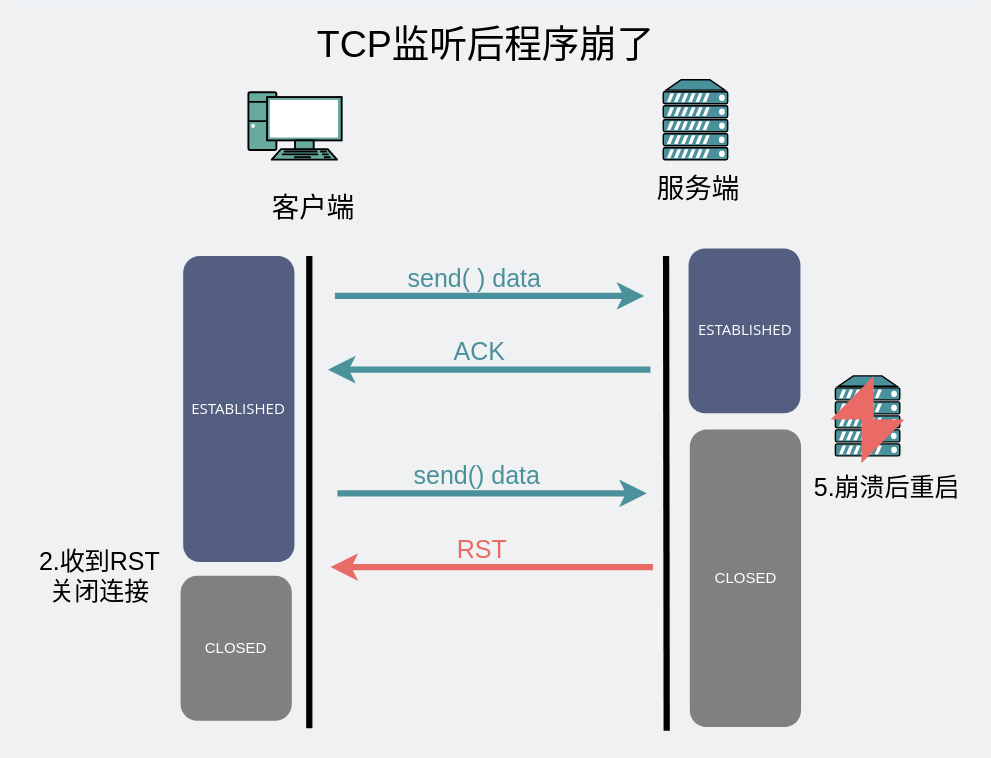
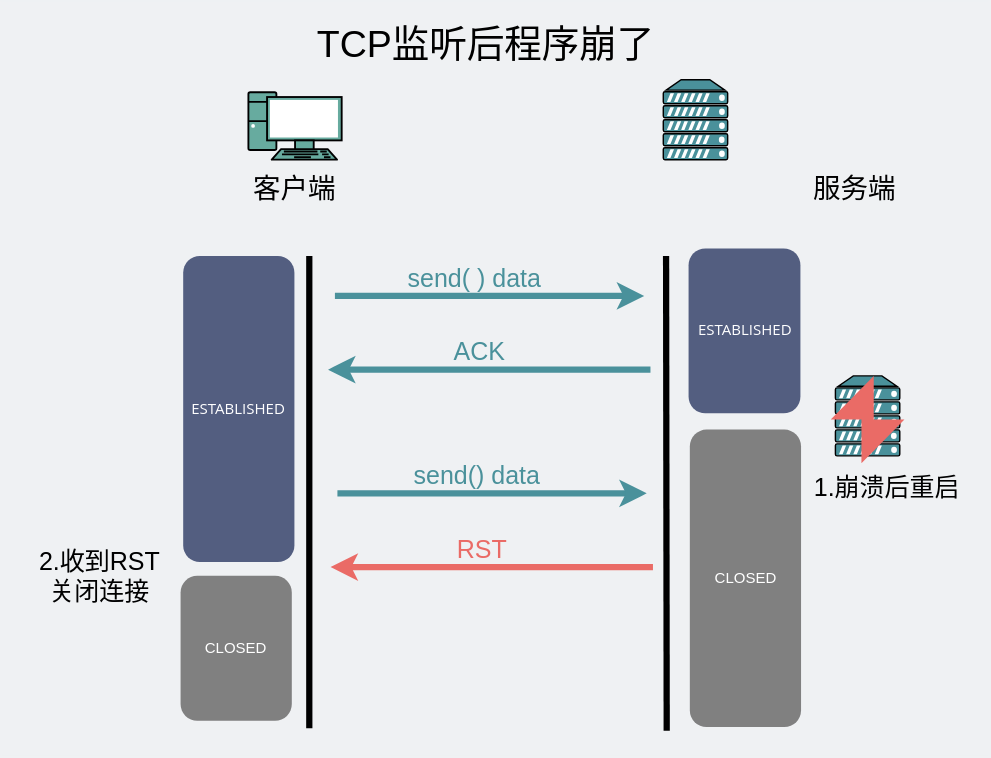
node "服务端": moved (699, 189) -> (855, 189)
node "客户端": moved (314, 208) -> (295, 189)
node "5.崩溃后重启": label "5.崩溃后重启" -> "1.崩溃后重启"
